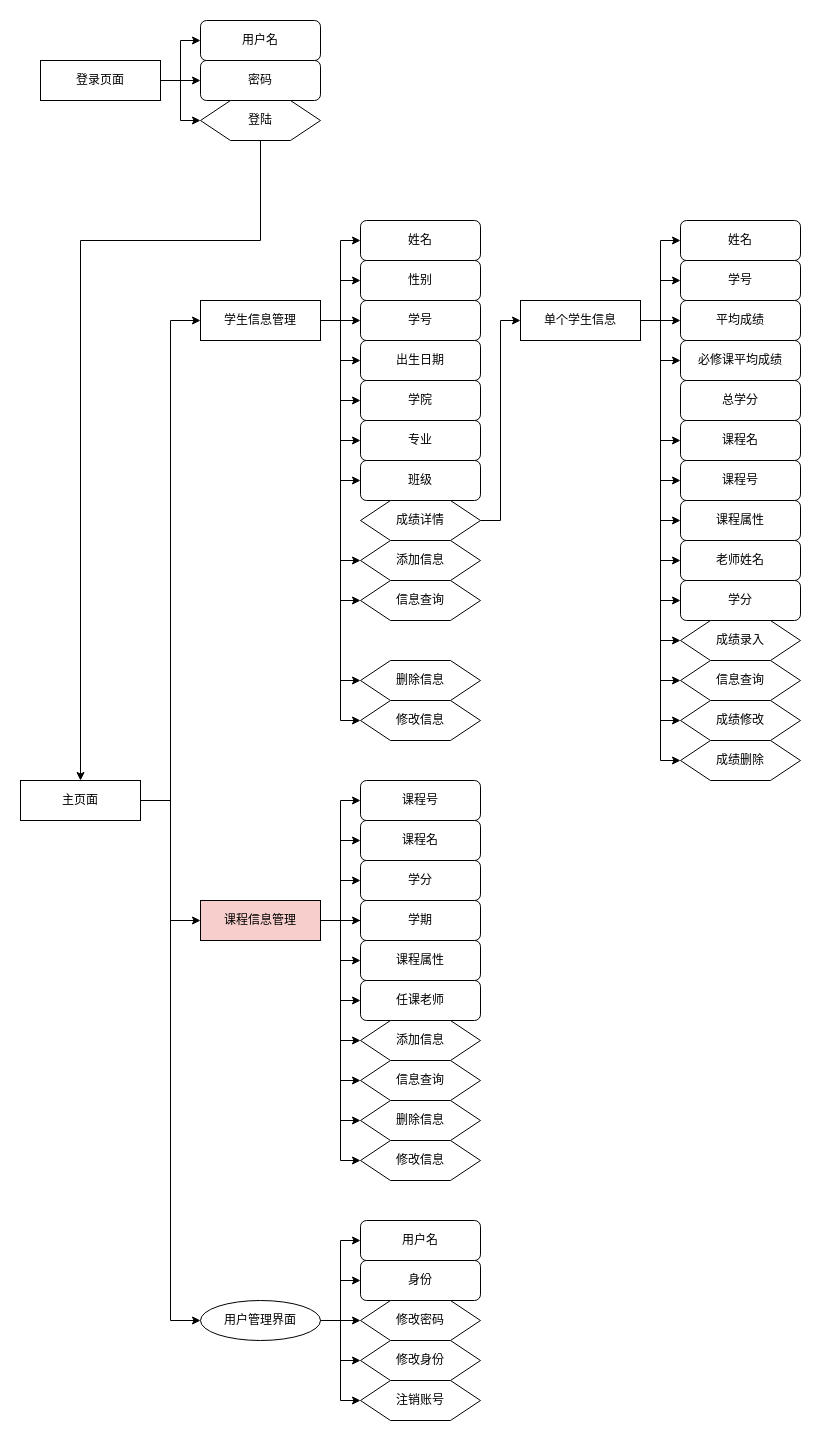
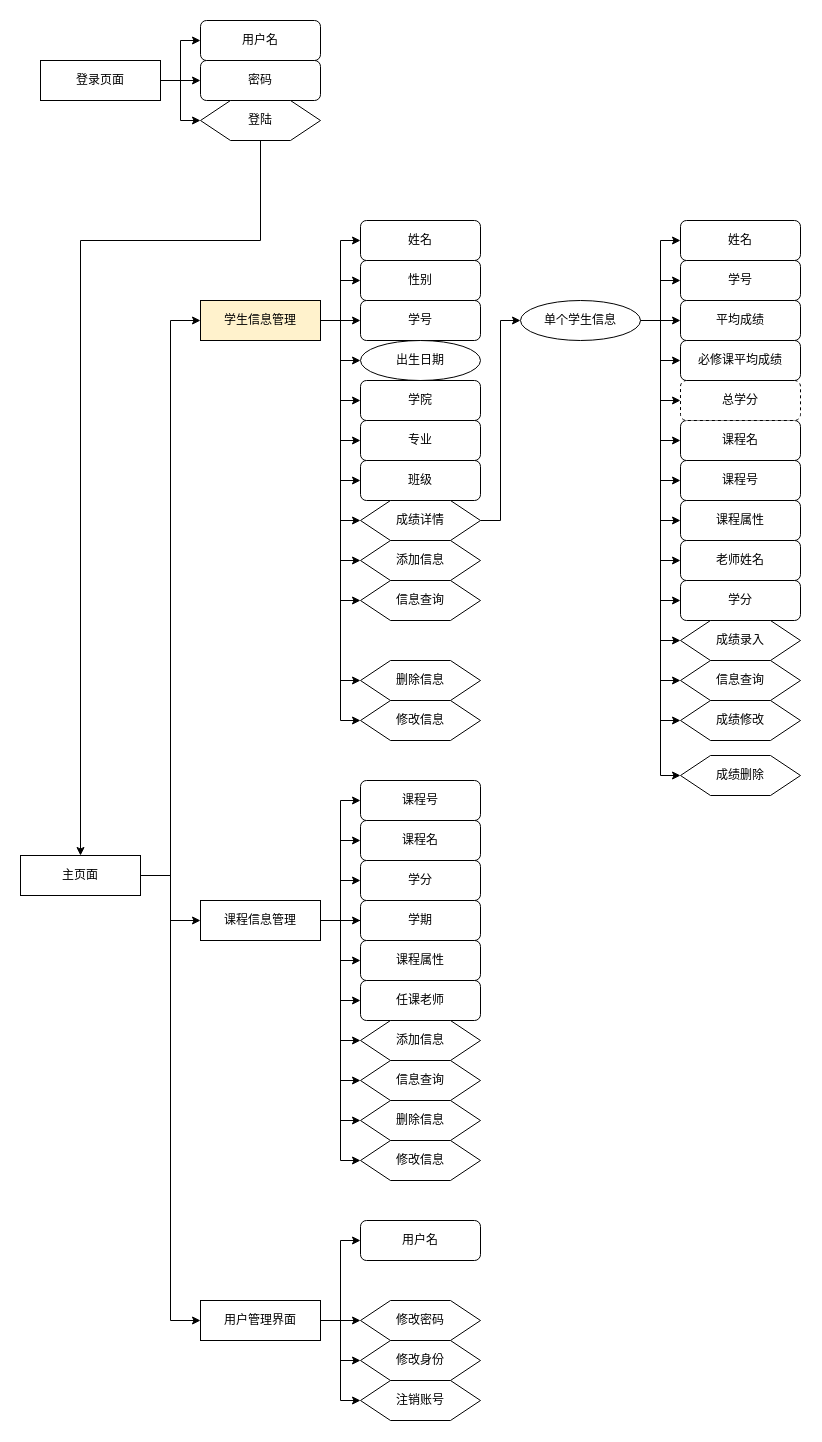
node "学生信息管理": fillcolor #ffffff -> #fff2cc
node "单个学生信息": shape rectangle -> ellipse
node "出生日期": shape rounded rectangle -> ellipse
edge "单个学生信息" -> "总学分": added
node "总学分": style solid -> dashed
edge "学生信息管理" -> "成绩详情": added
node "成绩删除": moved (741, 761) -> (741, 776)
node "主页面": moved (81, 801) -> (81, 876)
node "课程信息管理": fillcolor #f8cecc -> #ffffff
edge "用户管理界面" -> "身份": removed
node "身份": removed
node "用户管理界面": shape ellipse -> rectangle
